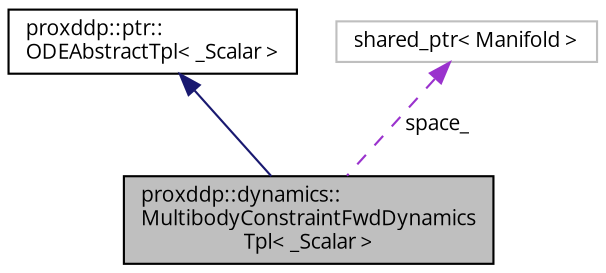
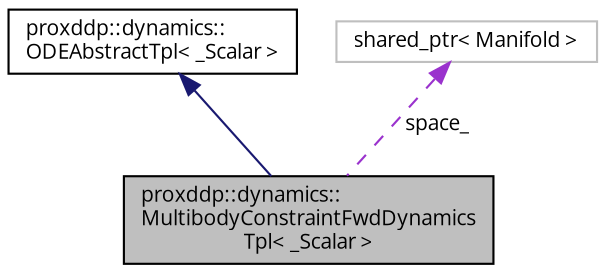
node "proxddp::ptr:: ODEAbstractTpl< _Scalar >": label "proxddp::ptr:: ODEAbstractTpl< _Scalar >" -> "proxddp::dynamics:: ODEAbstractTpl< _Scalar >"
